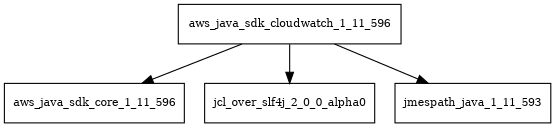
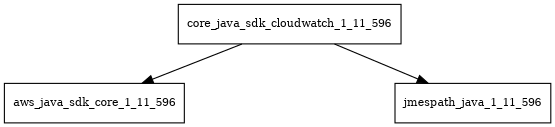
node "aws_java_sdk_cloudwatch_1_11_596": label "aws_java_sdk_cloudwatch_1_11_596" -> "core_java_sdk_cloudwatch_1_11_596"
node "jcl_over_slf4j_2_0_0_alpha0": removed
node "jmespath_java_1_11_593": label "jmespath_java_1_11_593" -> "jmespath_java_1_11_596"
